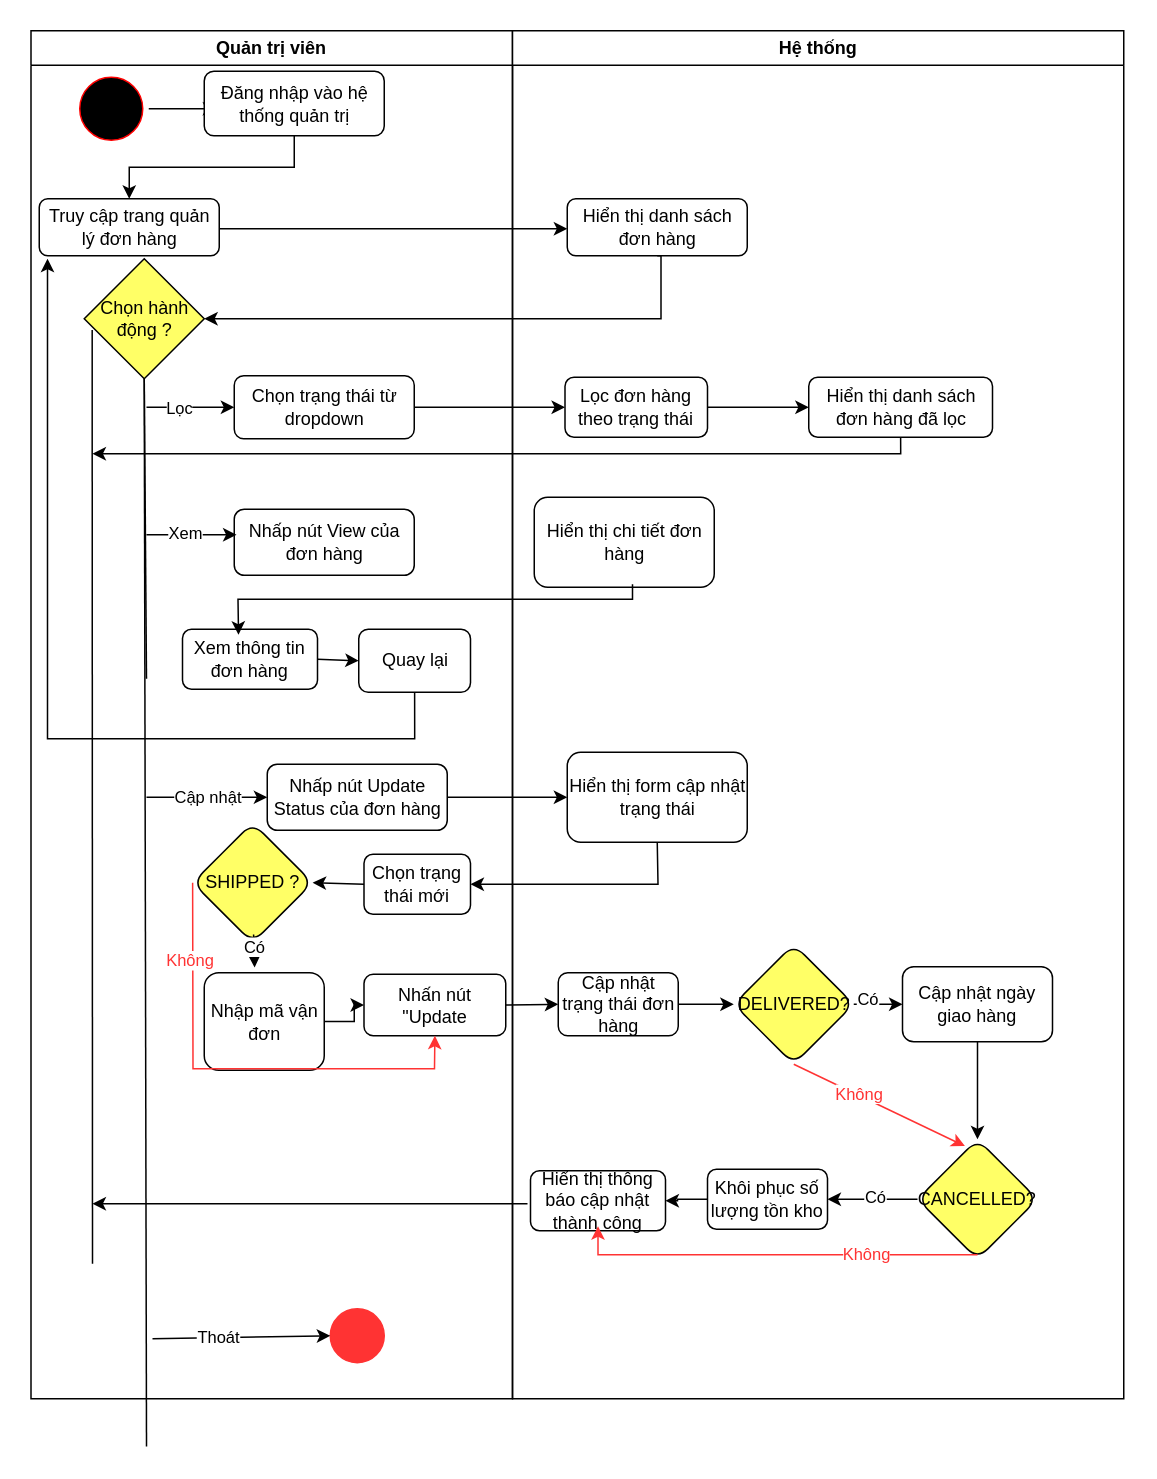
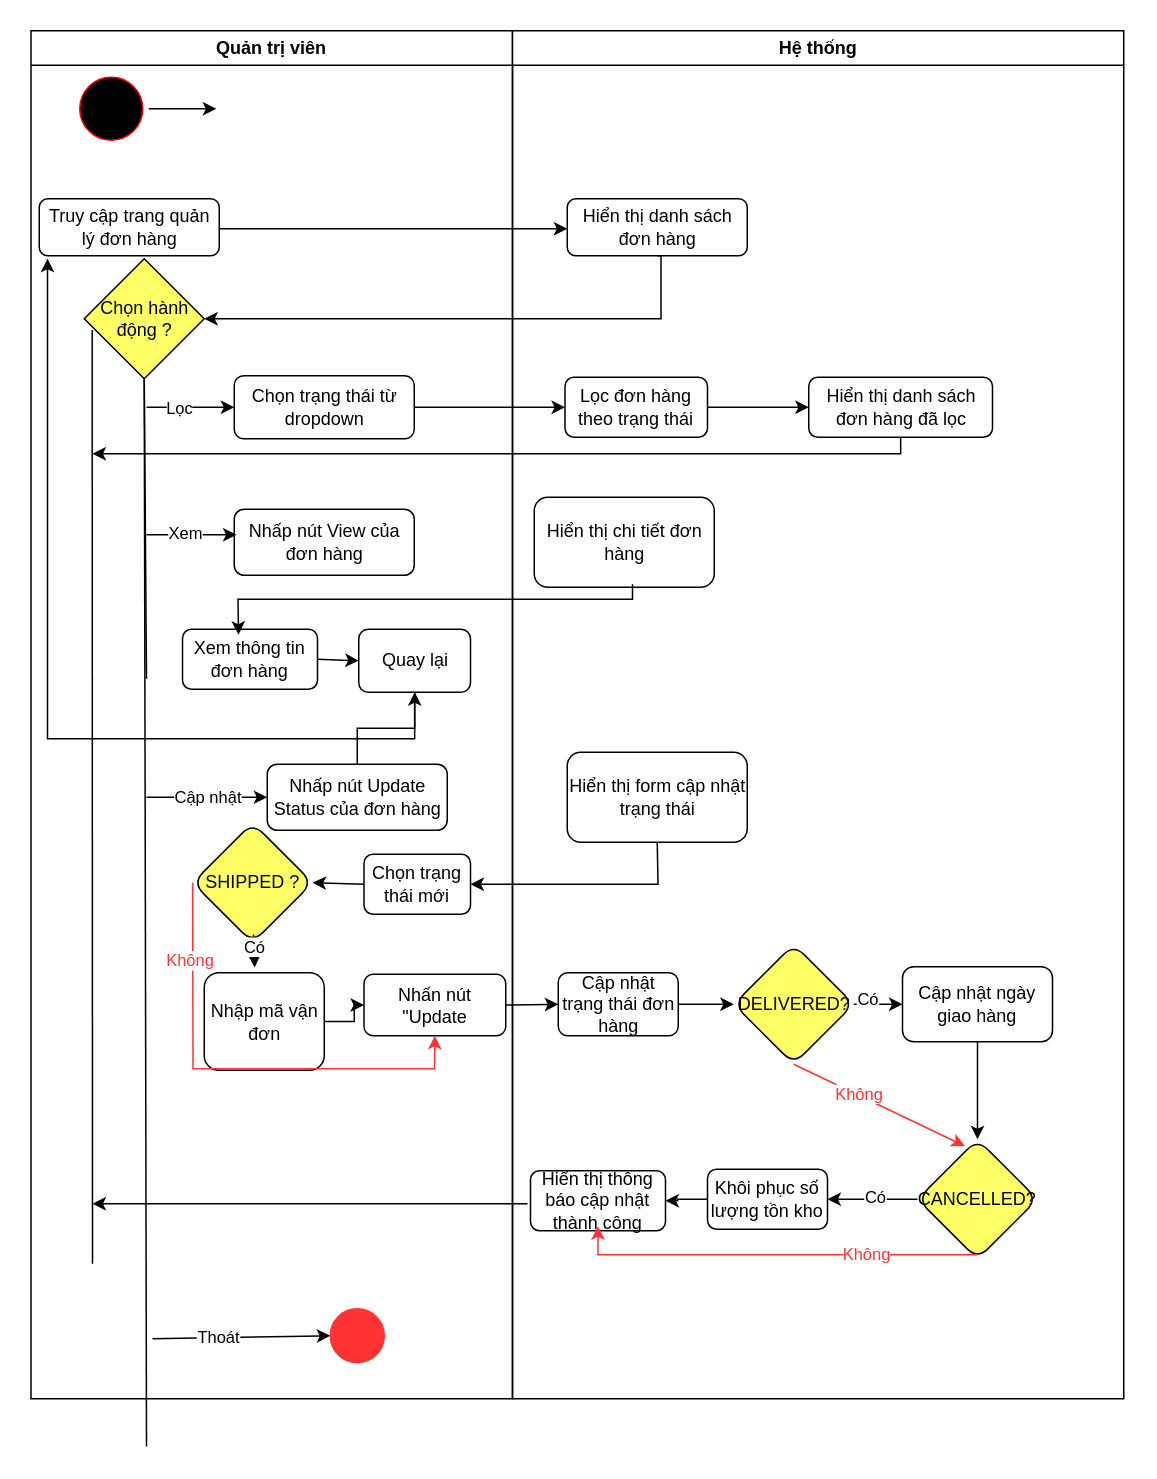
node "Đăng nhập vào hệ thống quản trị": removed
edge "Đăng nhập vào hệ thống quản trị" -> "Truy cập trang quản lý đơn hàng": removed
edge "Nhấp nút Update Status của đơn hàng" -> "Hiển thị form cập nhật trạng thái": now "Nhấp nút Update Status của đơn hàng" -> "Quay lại"
